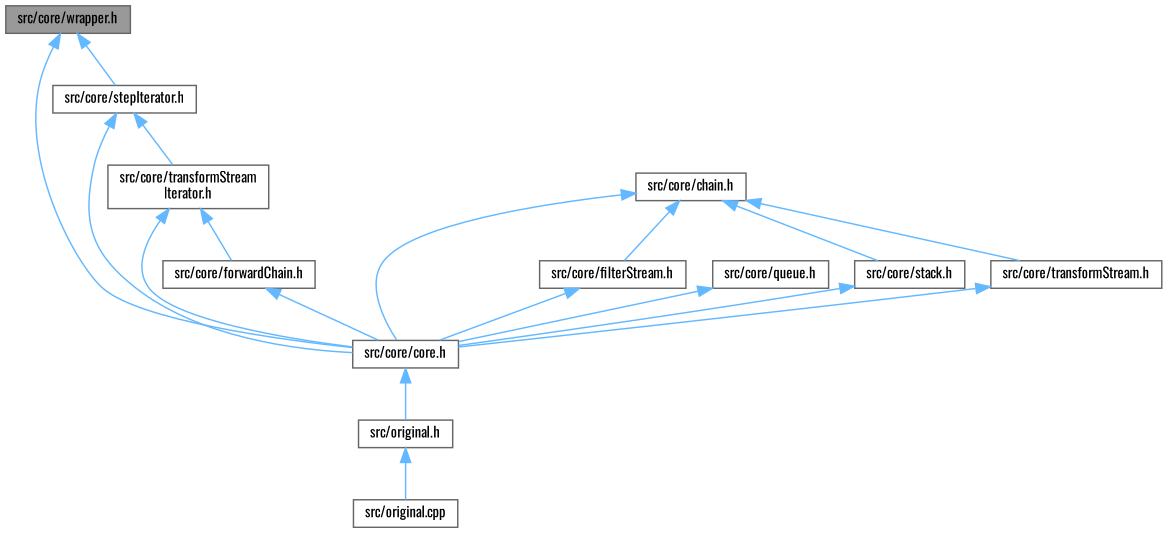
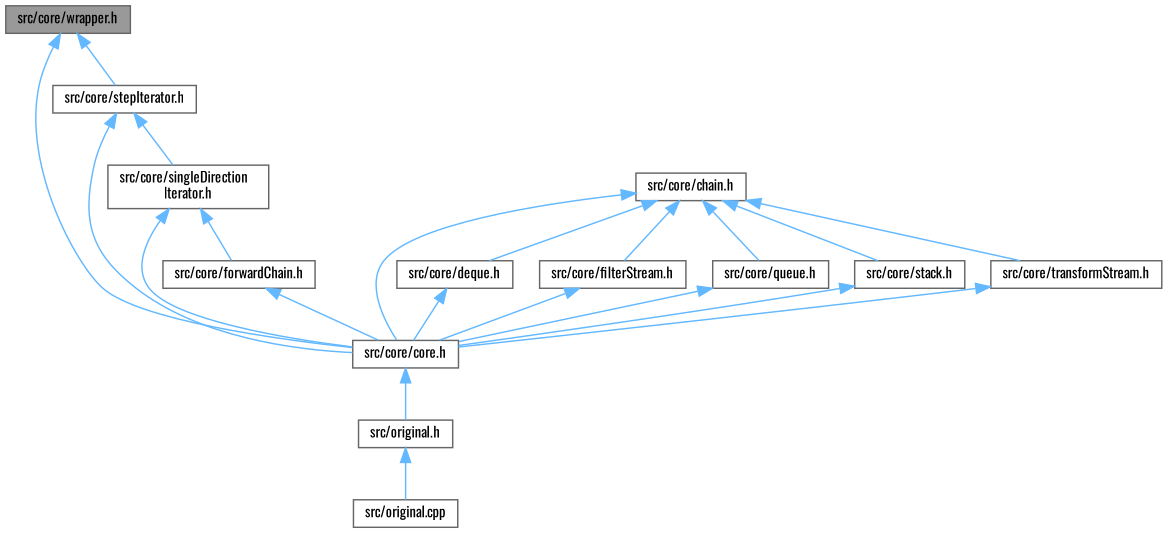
node "src/core/transformStream Iterator.h": label "src/core/transformStream Iterator.h" -> "src/core/singleDirection Iterator.h"
edge "src/core/queue.h" -> "src/core/chain.h": added
node "src/core/deque.h": added
